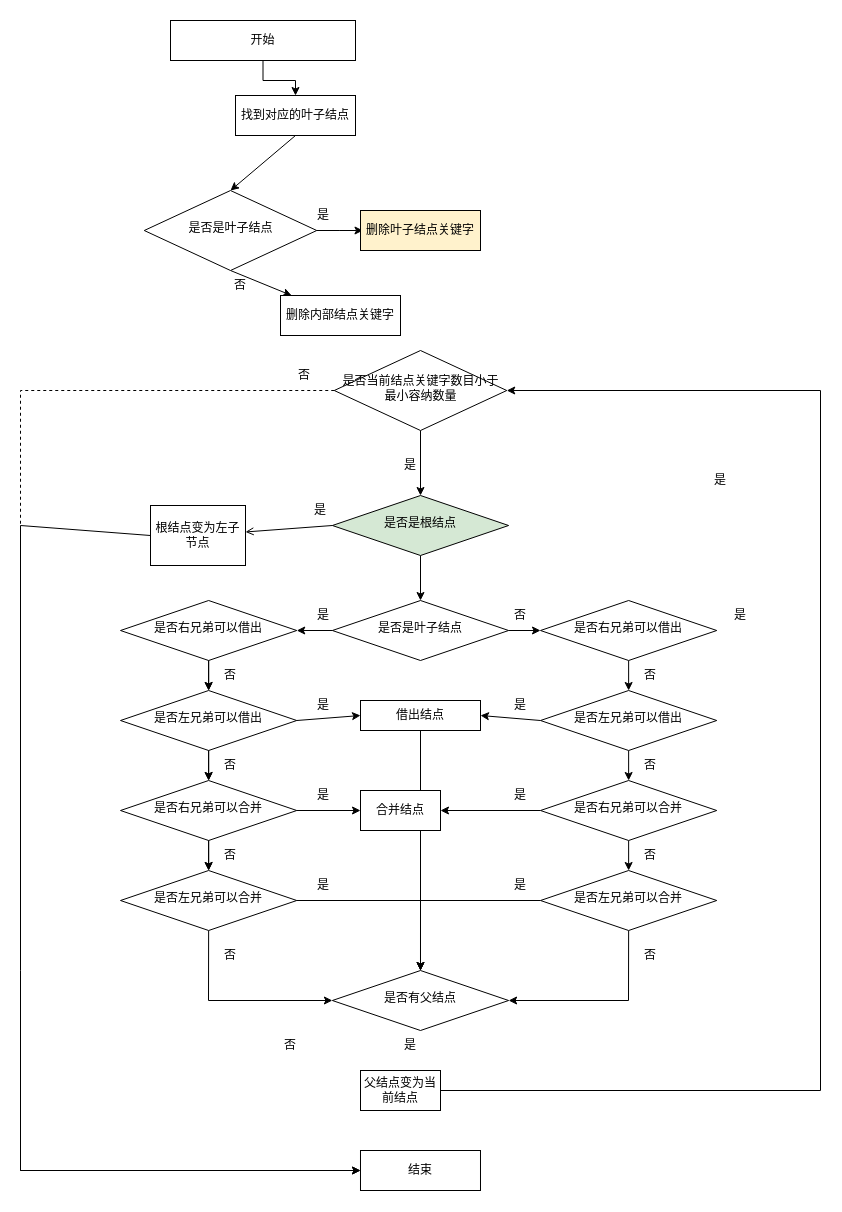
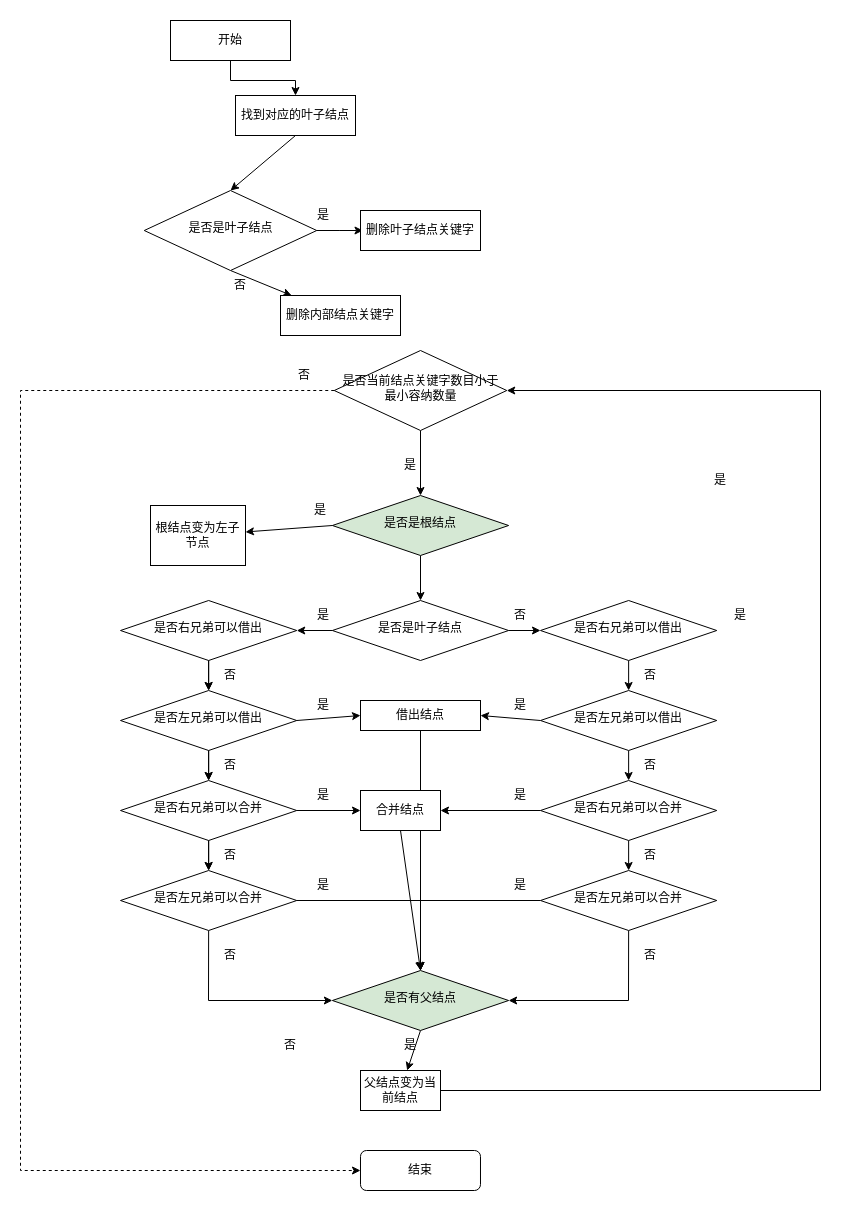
node "开始": size 185x40 -> 120x40
node "删除叶子结点关键字": fillcolor #fff2cc -> #ffffff
edge "根结点变为左子节点" -> "结束": removed
edge "是否是根结点" -> "根结点变为左子节点": arrowhead open -> classic
edge "合并结点" -> "是否有父结点": added
node "是否有父结点": fillcolor #ffffff -> #d5e8d4
edge "是否有父结点" -> "父结点变为当前结点": added
node "结束": shape rectangle -> rounded rectangle
